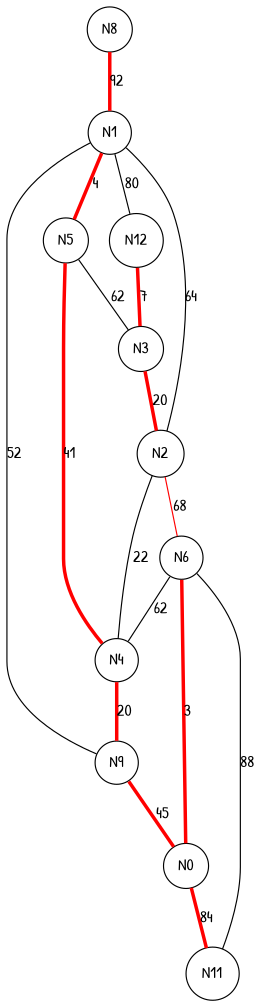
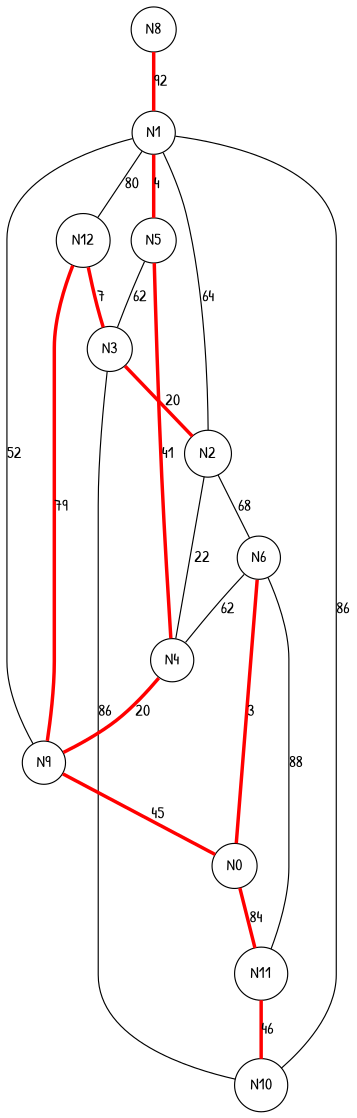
edge "N12" -- "N9": added, label "79"
edge "N2" -- "N6": color red -> black
node "N10": added
